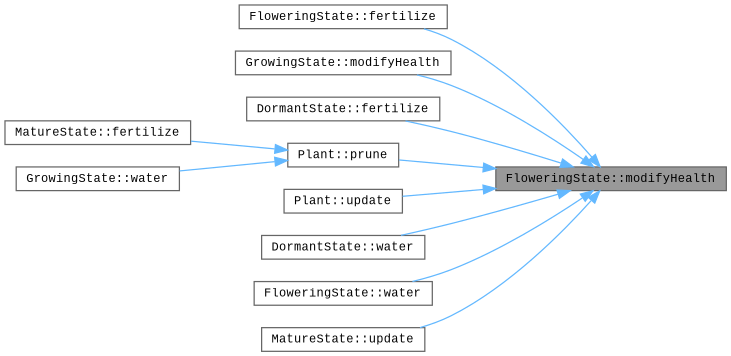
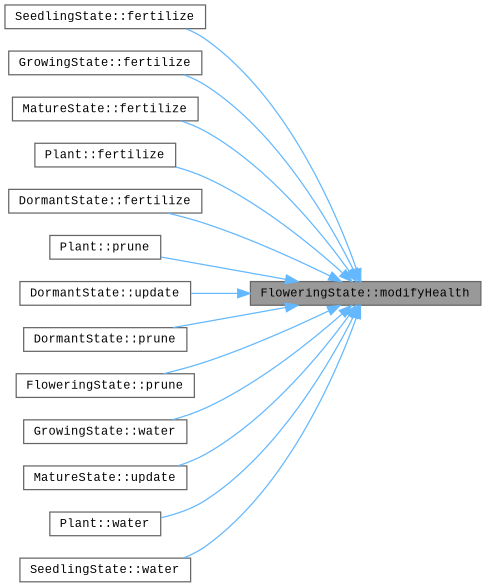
node "FloweringState::fertilize": label "FloweringState::fertilize" -> "SeedlingState::fertilize"
node "GrowingState::modifyHealth": label "GrowingState::modifyHealth" -> "GrowingState::fertilize"
edge "MatureState::fertilize" -> "Plant::prune": now "MatureState::fertilize" -> "FloweringState::modifyHealth"
node "Plant::fertilize": added
edge "GrowingState::water" -> "Plant::prune": now "GrowingState::water" -> "FloweringState::modifyHealth"
node "Plant::update": label "Plant::update" -> "DormantState::update"
node "DormantState::water": label "DormantState::water" -> "DormantState::prune"
node "FloweringState::water": label "FloweringState::water" -> "FloweringState::prune"
node "Plant::water": added
node "SeedlingState::water": added
